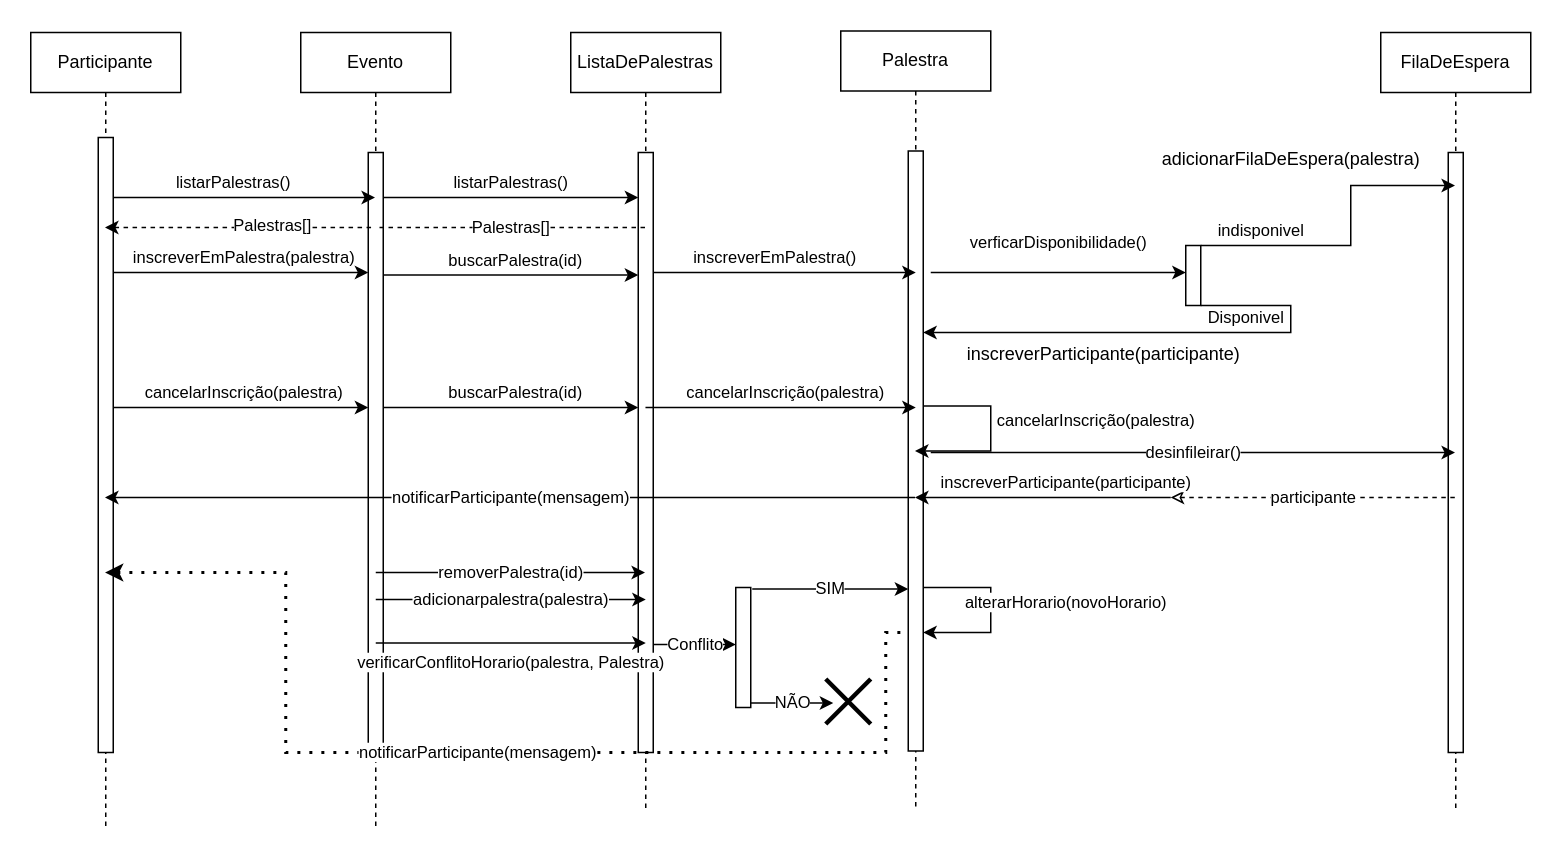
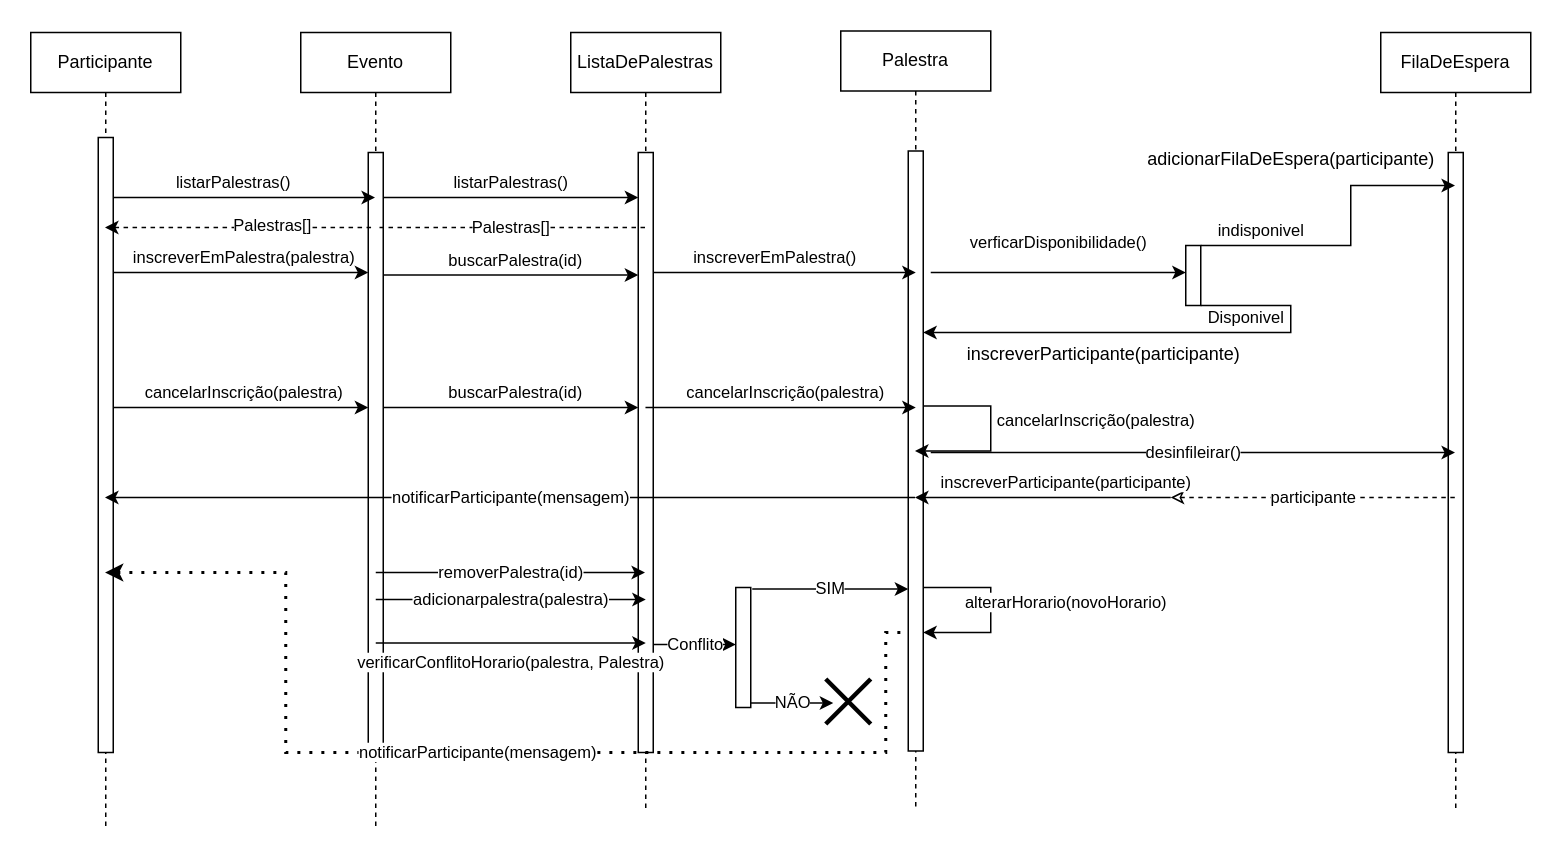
node "adicionarFilaDeEspera(palestra)": label "adicionarFilaDeEspera(palestra)" -> "adicionarFilaDeEspera(participante)"
